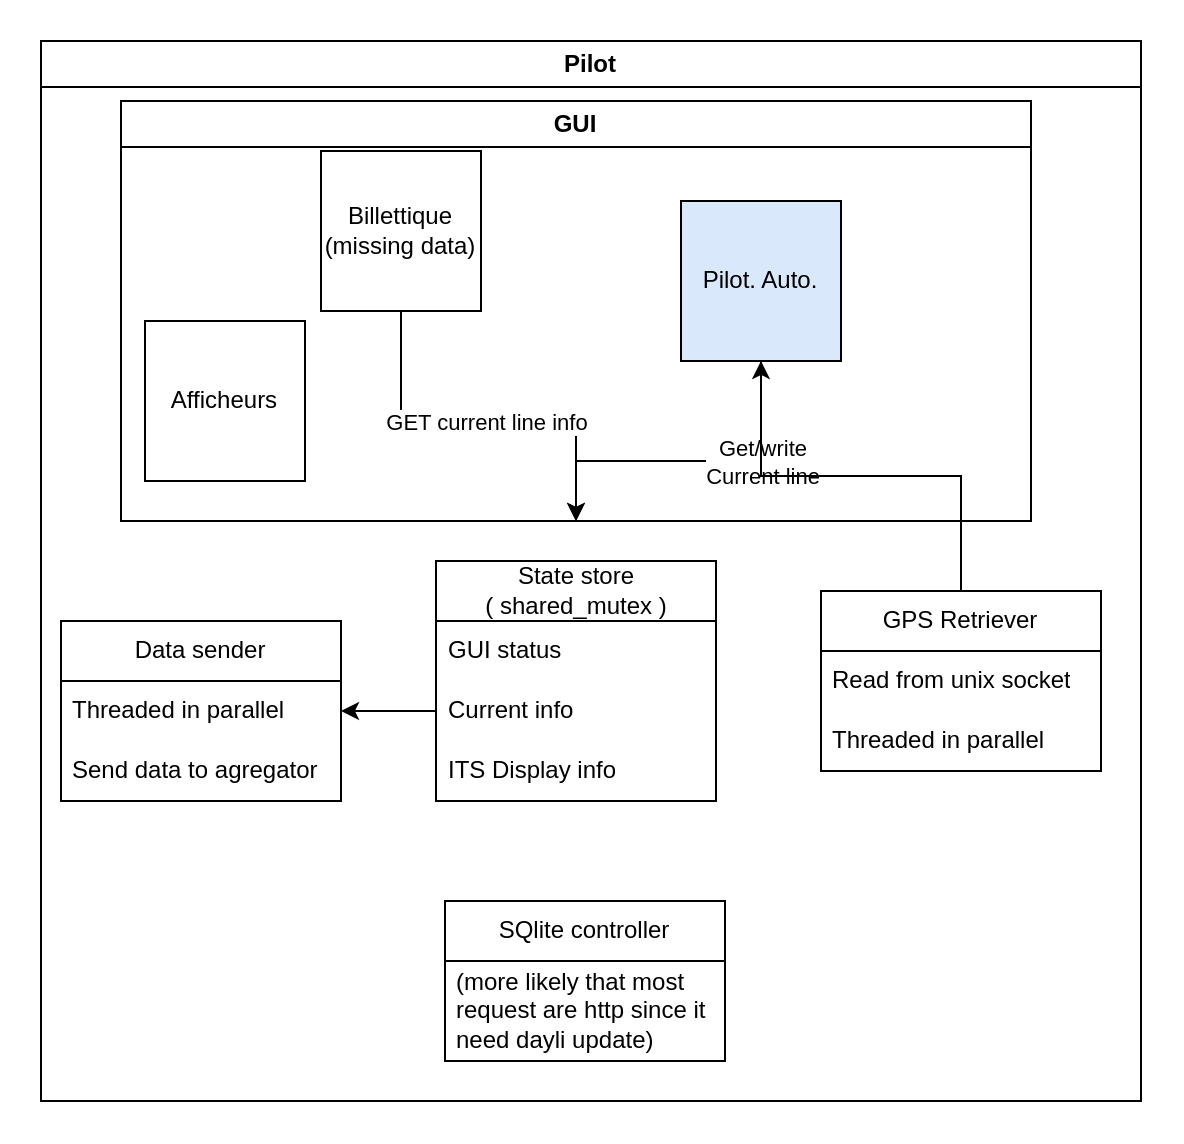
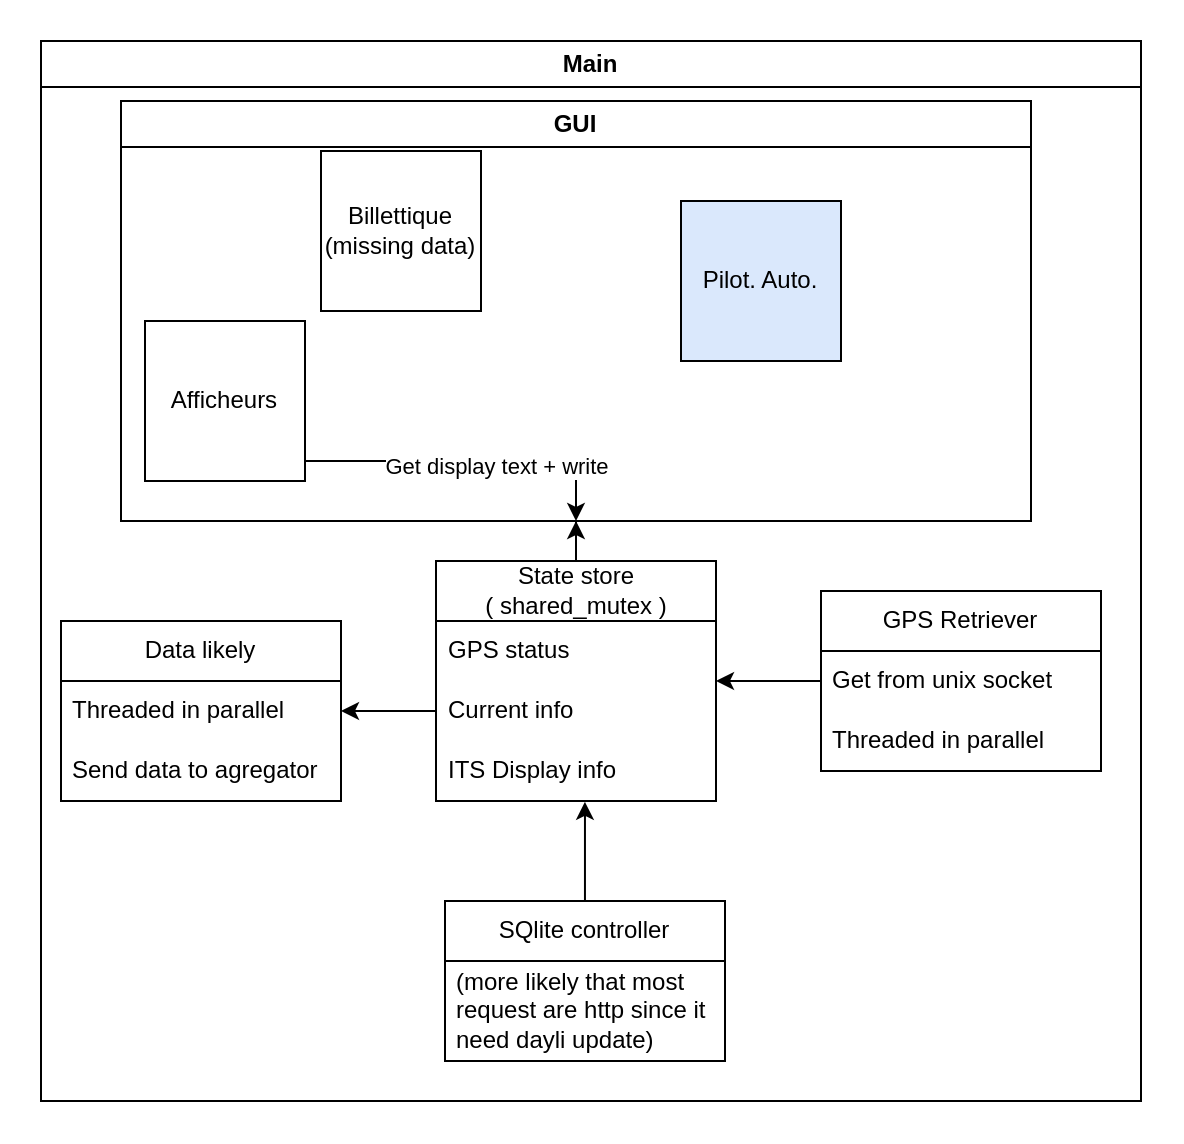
node "Pilot": label "Pilot" -> "Main"
edge "Billettique (missing data)" -> "GUI": removed, label "GET current line info"
edge "Afficheurs" -> "GUI": added, label "Get display text + write"
edge "Pilot. Auto." -> "GUI": removed, label "Get/write Current line"
edge "GPS Retriever" -> "Pilot. Auto.": now "GPS Retriever" -> "State store ( shared_mutex )"
edge "State store ( shared_mutex )" -> "GUI": added
node "Data sender": label "Data sender" -> "Data likely"
node "GUI status": label "GUI status" -> "GPS status"
node "Read from unix socket": label "Read from unix socket" -> "Get from unix socket"
edge "SQlite controller" -> "ITS Display info": added
